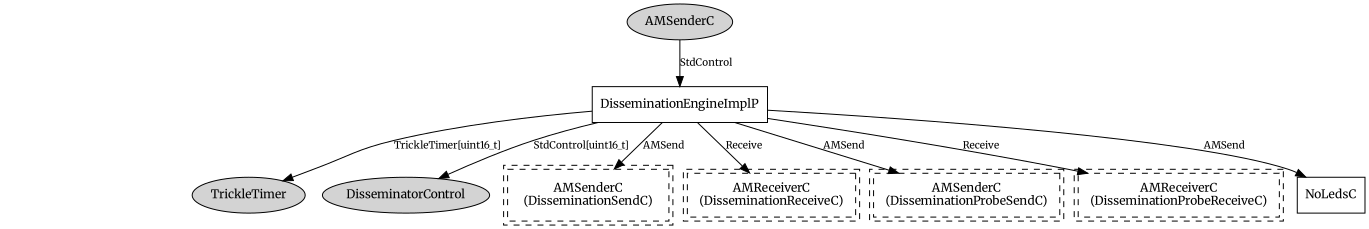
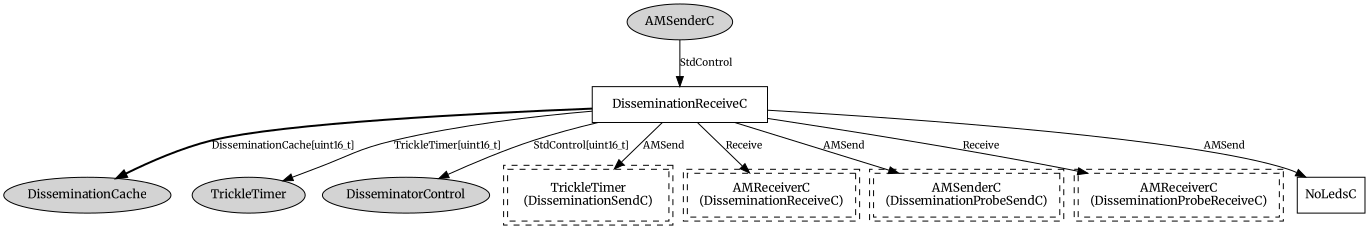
node "DisseminationEngineImplP": label "DisseminationEngineImplP" -> "DisseminationReceiveC"
node "DisseminationCache": added
node "AMSenderC (DisseminationSendC)": label "AMSenderC (DisseminationSendC)" -> "TrickleTimer (DisseminationSendC)"
